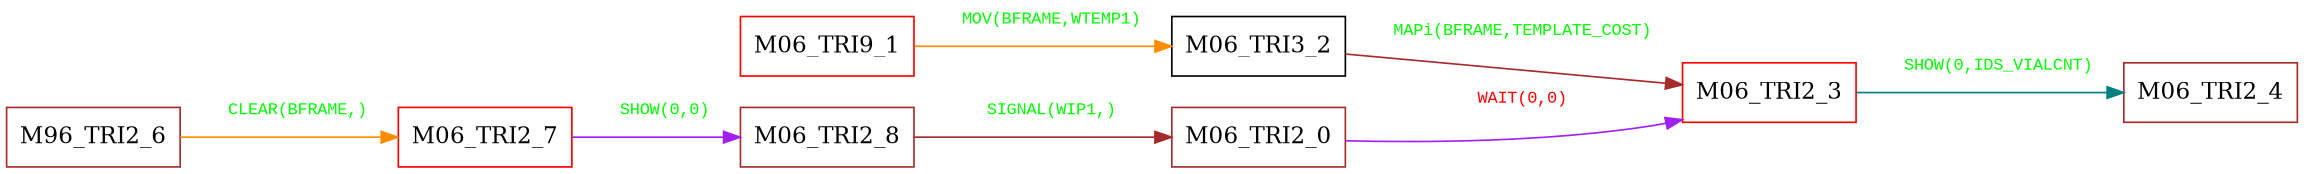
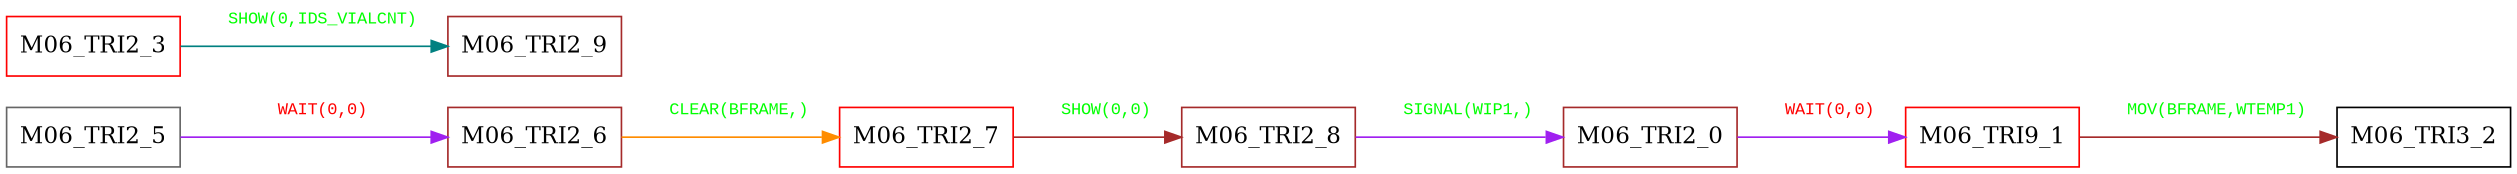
edge "M06_TRI9_1" -> "M06_TRI3_2": color darkorange -> brown
edge "M06_TRI3_2" -> "M06_TRI2_3": removed, label "MAPi(BFRAME,TEMPLATE_COST)"
node "M06_TRI2_4": label "M06_TRI2_4" -> "M06_TRI2_9"
node "M06_TRI2_5": added
node "M96_TRI2_6": label "M96_TRI2_6" -> "M06_TRI2_6"
edge "M06_TRI2_7" -> "M06_TRI2_8": color purple -> brown
edge "M06_TRI2_8" -> "M06_TRI2_0": color brown -> purple
edge "M06_TRI2_0" -> "M06_TRI2_3": now "M06_TRI2_0" -> "M06_TRI9_1"
